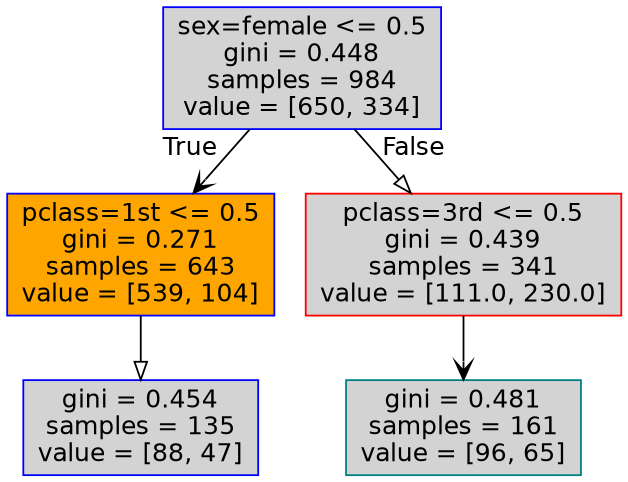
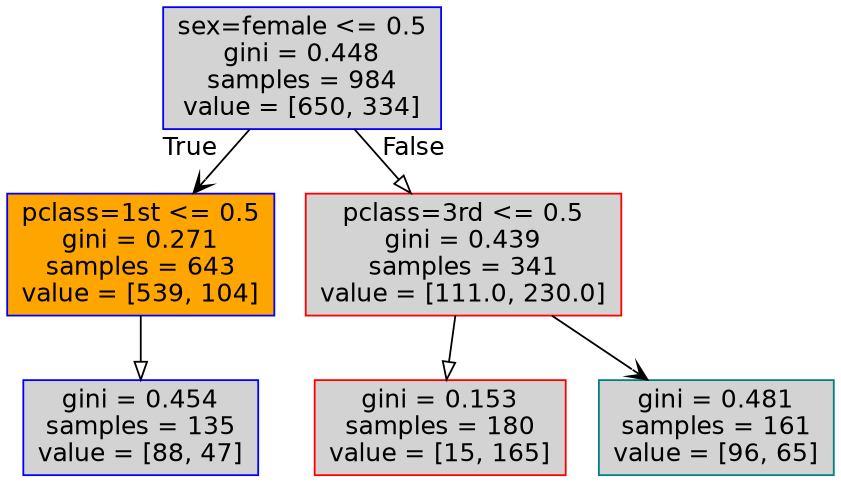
node "gini = 0.153 samples = 180 value = [15, 165]": added
